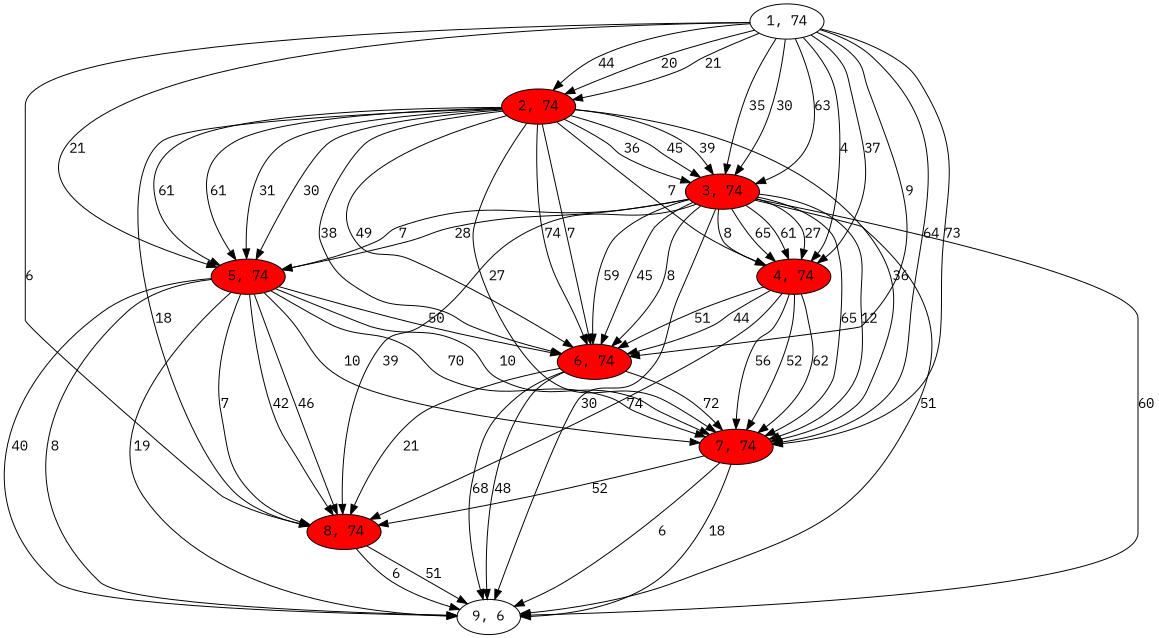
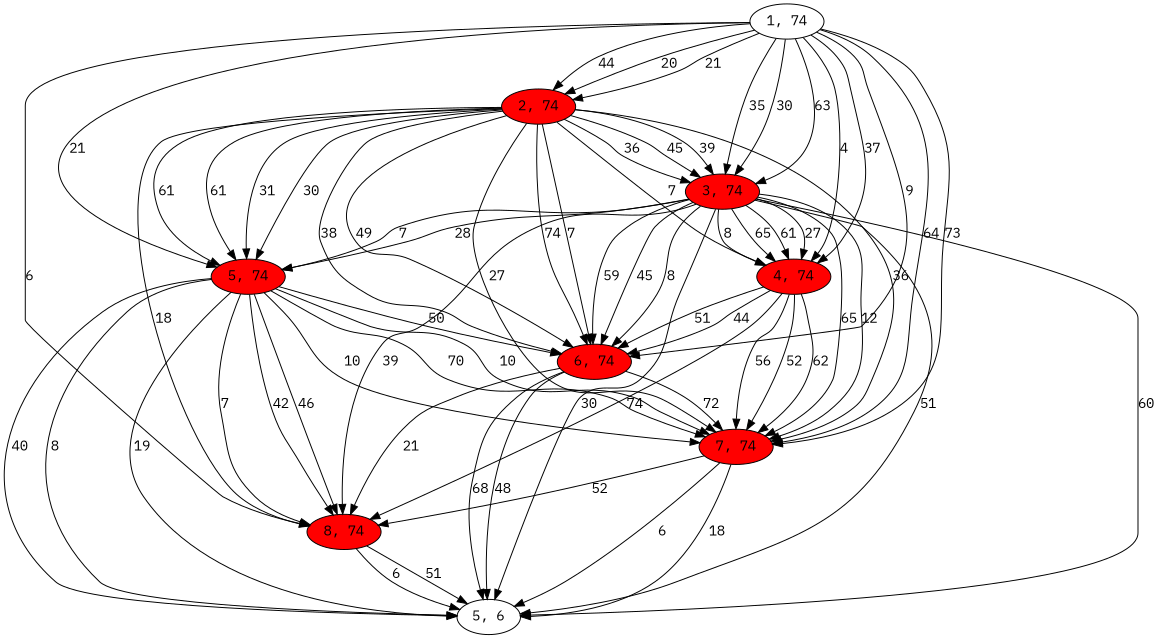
node "9, 6": label "9, 6" -> "5, 6"
